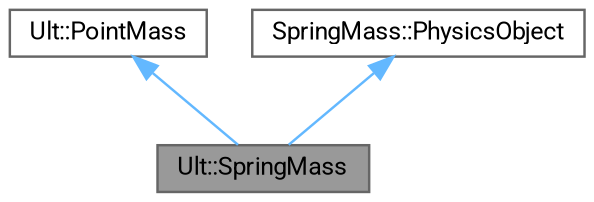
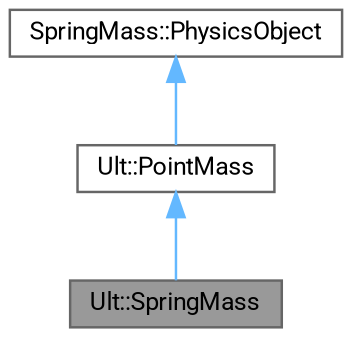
edge "Ult::SpringMass" -> "SpringMass::PhysicsObject": now "Ult::PointMass" -> "SpringMass::PhysicsObject"
